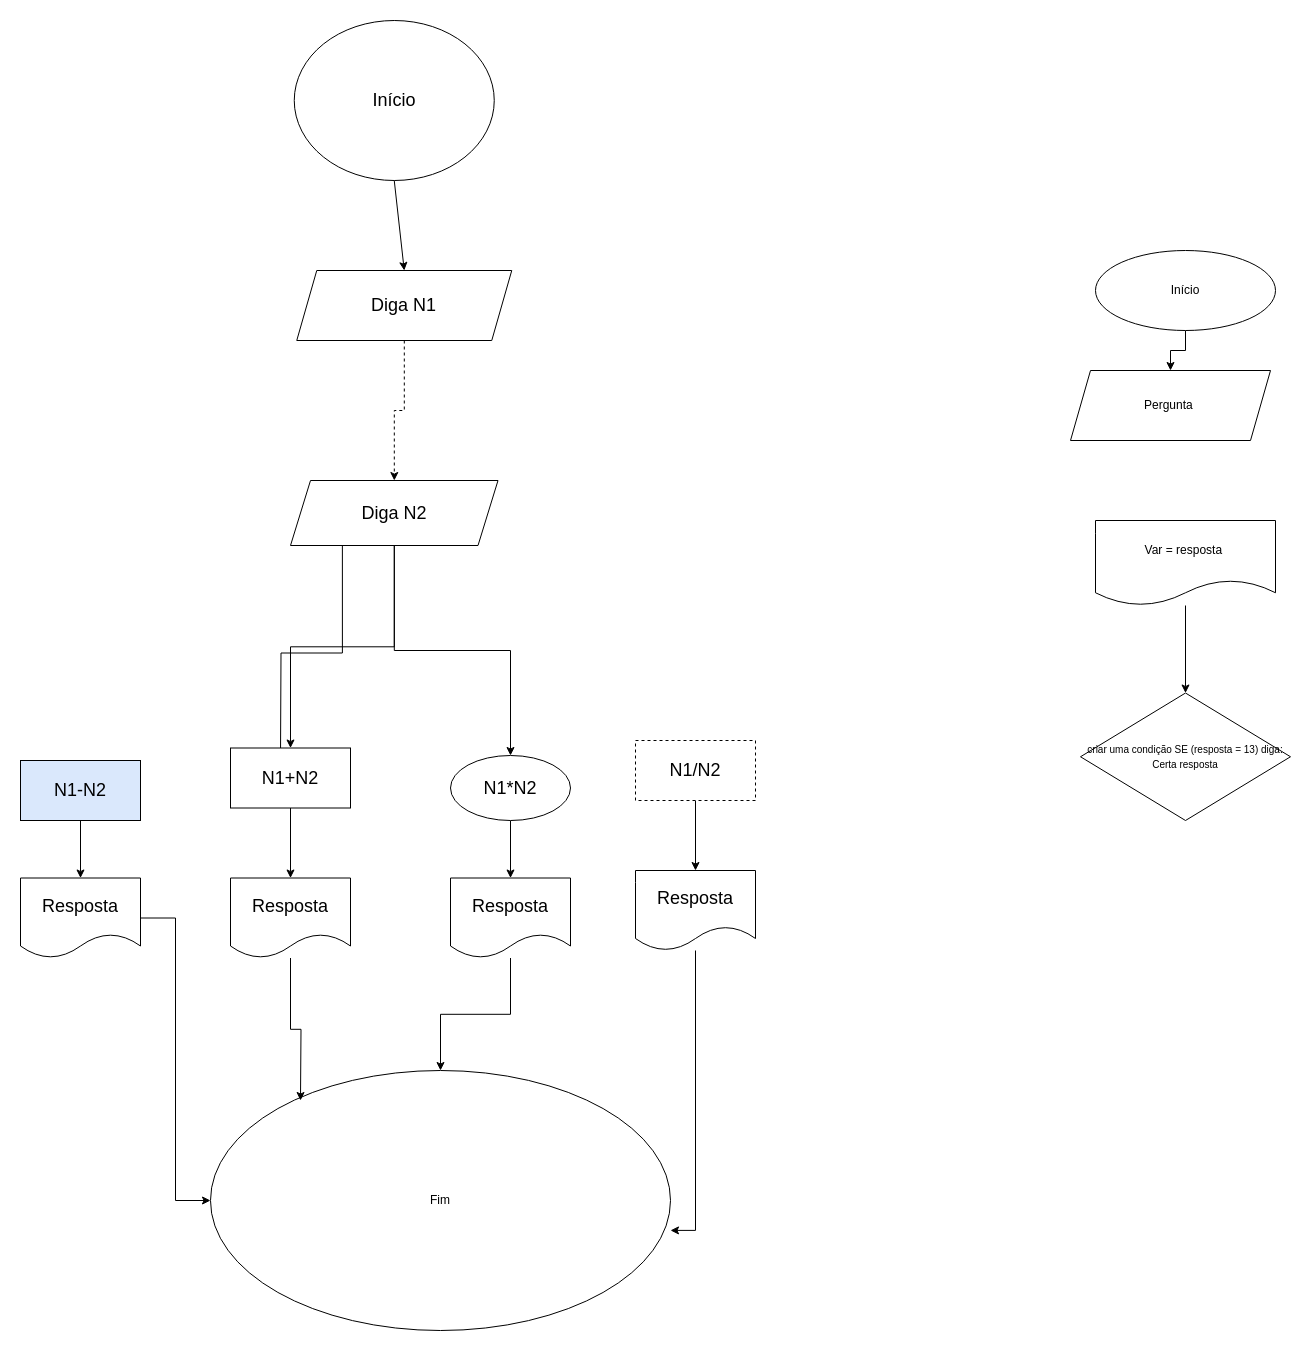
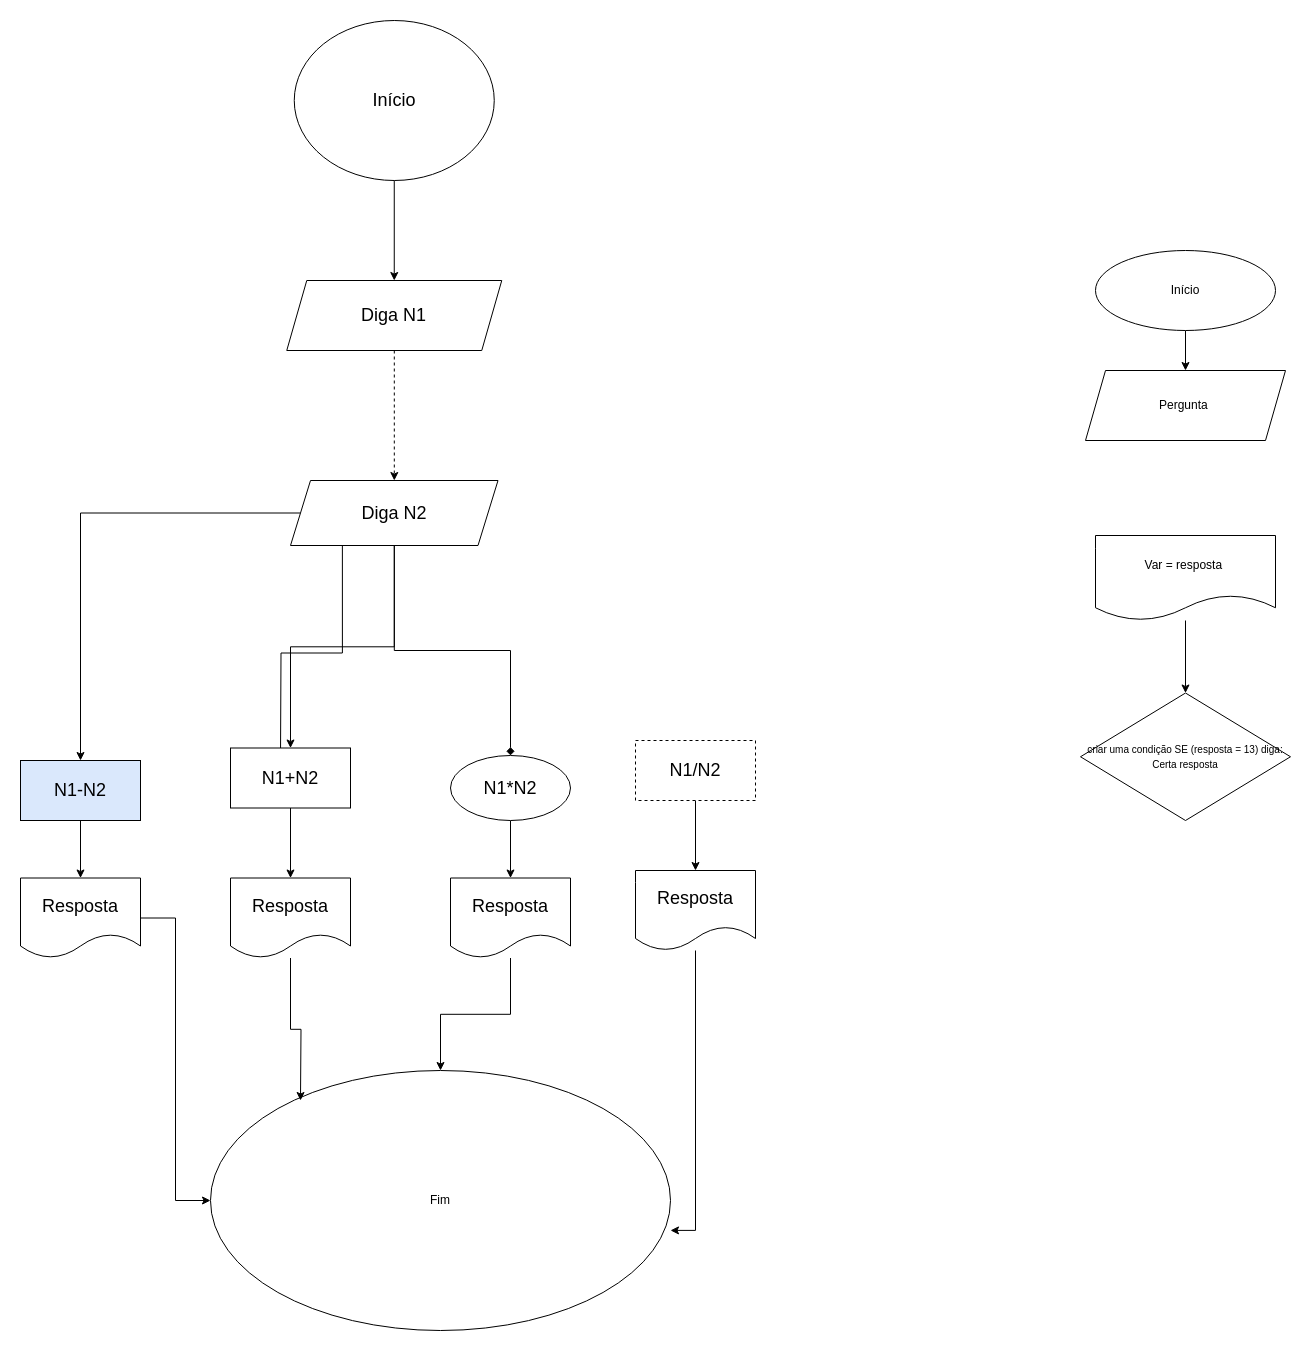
node "Diga N1": moved (404, 306) -> (394, 316)
node "Pergunta": moved (1171, 406) -> (1186, 406)
edge "Diga N2" -> "N1-N2": added
node "Var = resposta": moved (1186, 563) -> (1186, 578)
edge "Diga N2" -> "N1*N2": arrowhead classic -> diamond
